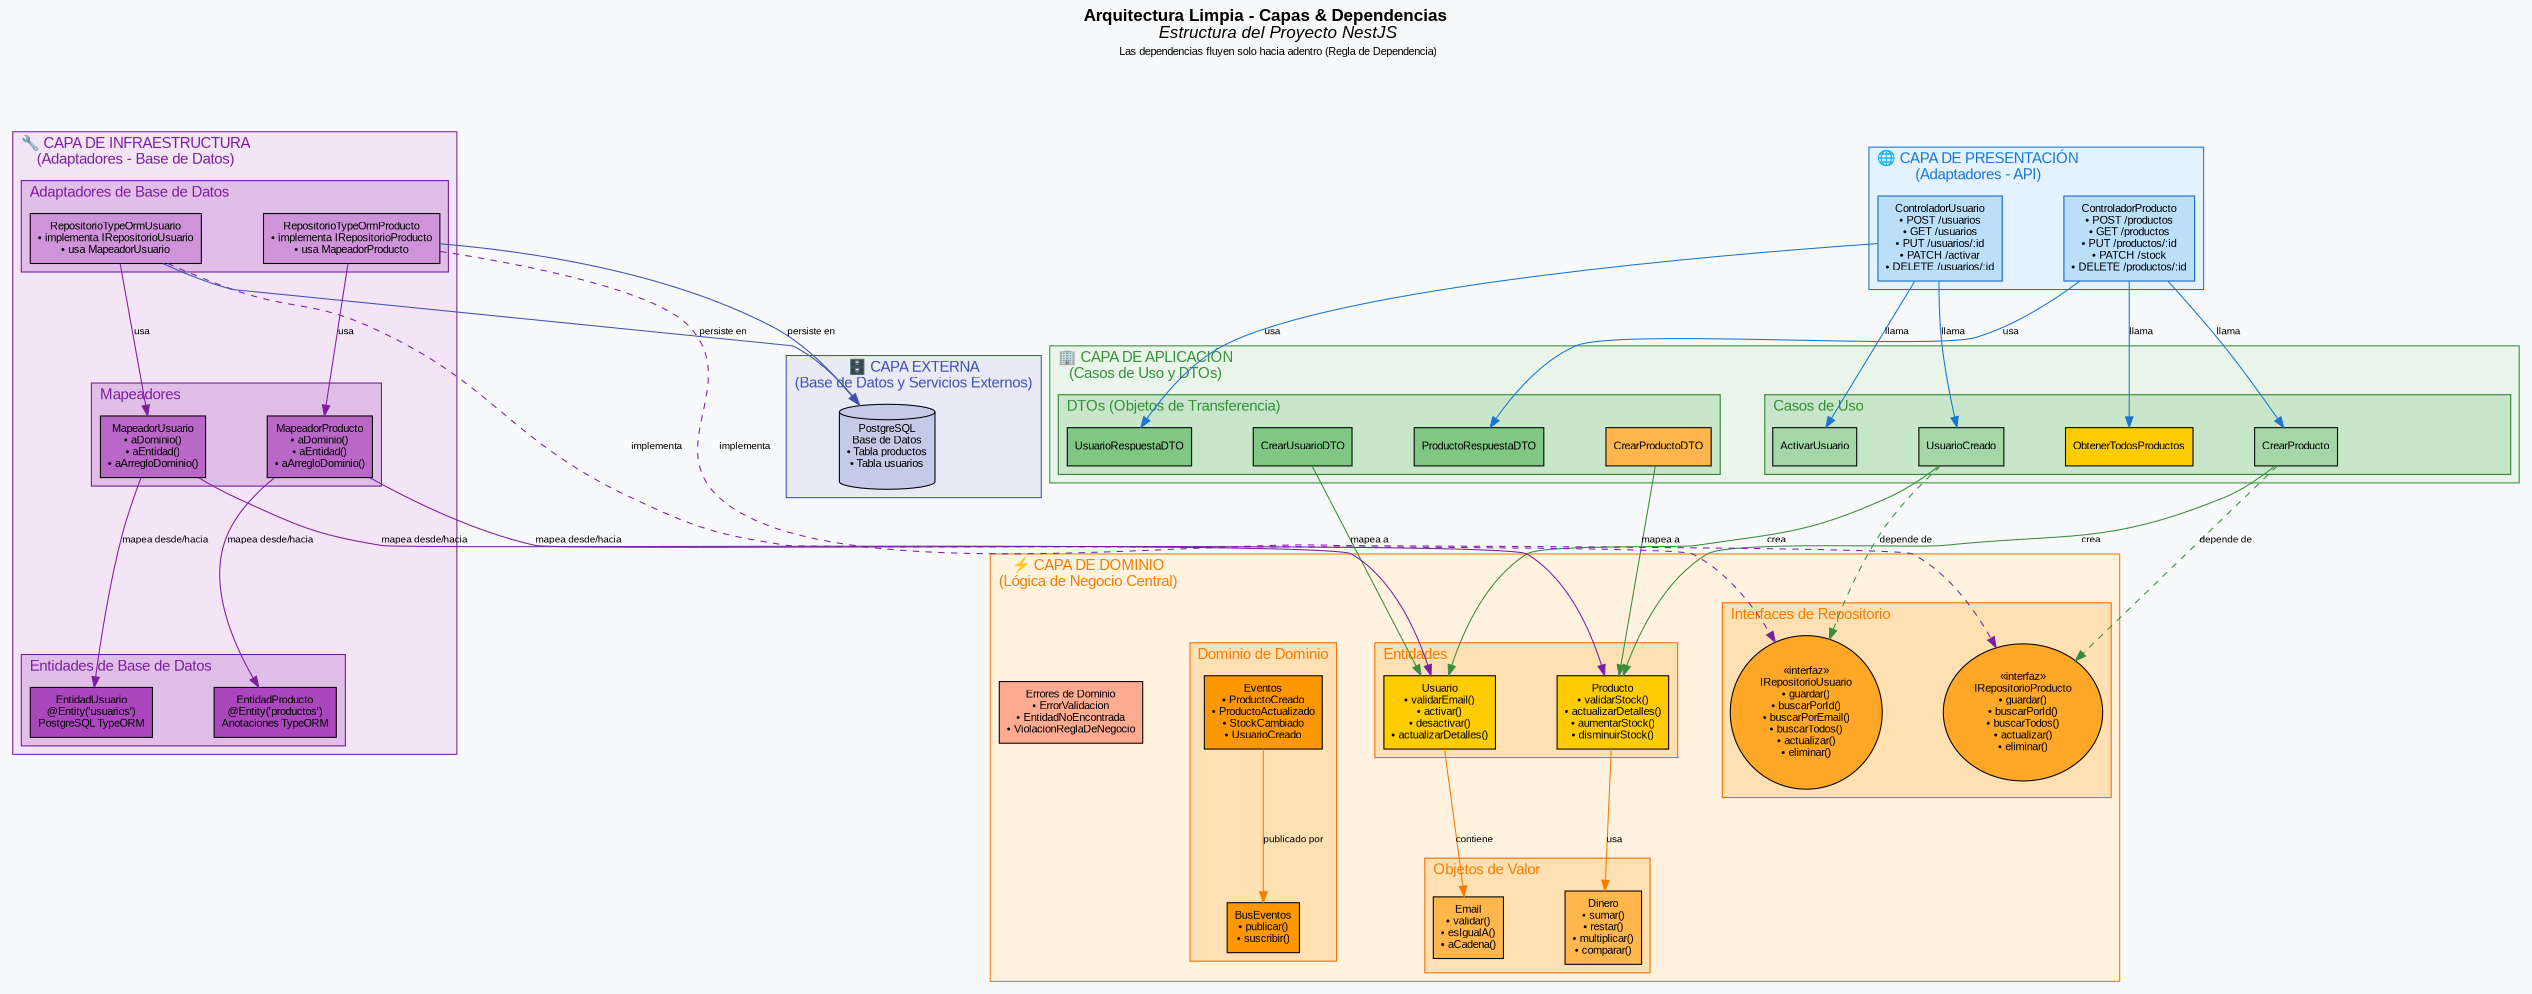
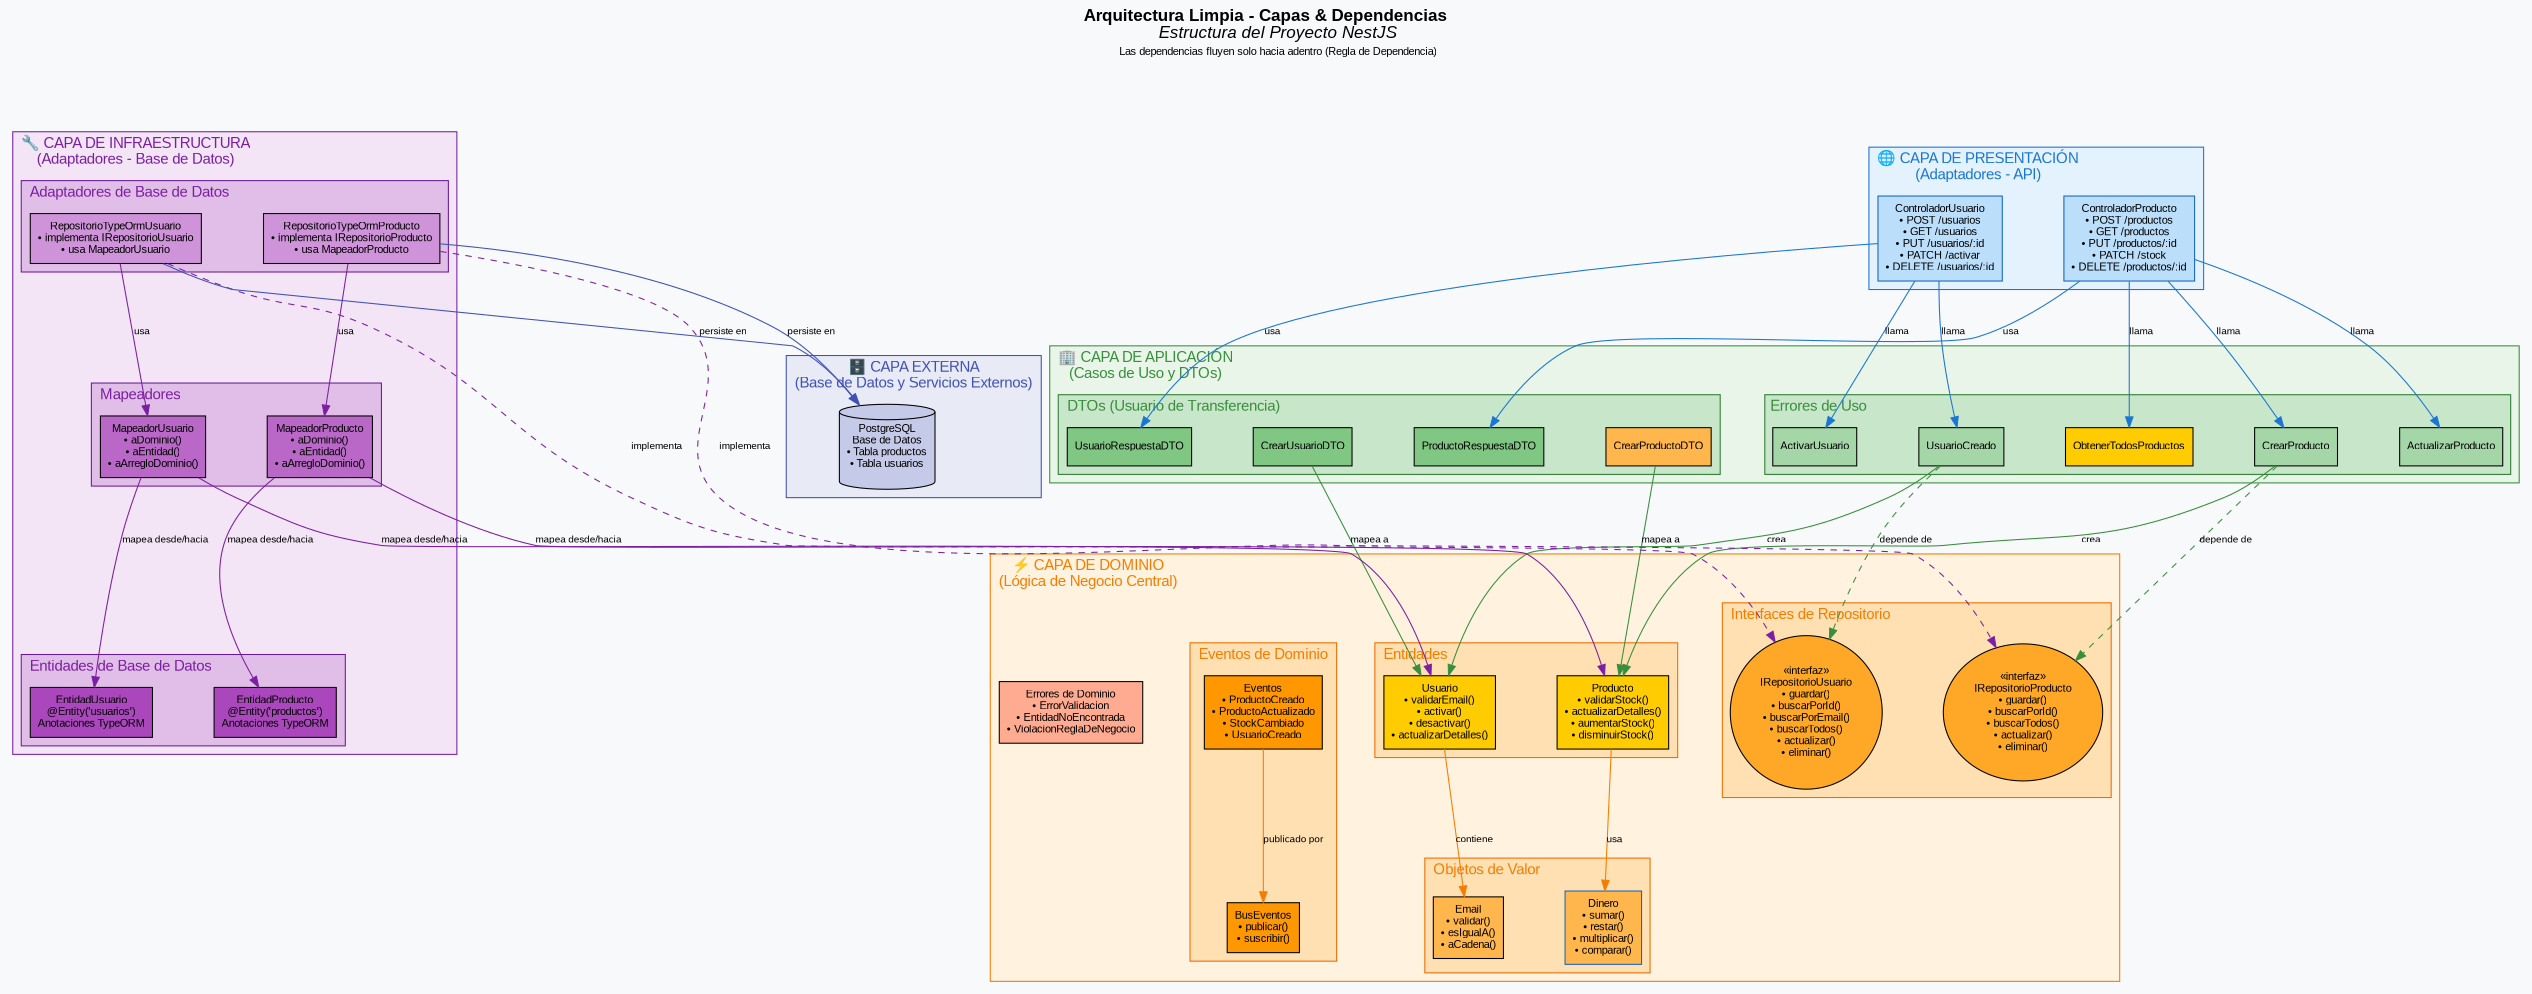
cluster "DTOs (Objetos de Transferencia)": label "DTOs (Objetos de Transferencia)" -> "DTOs (Usuario de Transferencia)"
cluster "Casos de Uso": label "Casos de Uso" -> "Errores de Uso"
node "ActualizarProducto": added
cluster "Dominio de Dominio": label "Dominio de Dominio" -> "Eventos de Dominio"
node "EntidadUsuario @Entity('usuarios') PostgreSQL TypeORM": label "EntidadUsuario @Entity('usuarios') PostgreSQL TypeORM" -> "EntidadUsuario @Entity('usuarios') Anotaciones TypeORM"
node "Dinero • sumar() • restar() • multiplicar() • comparar()": color black -> #1565c0
